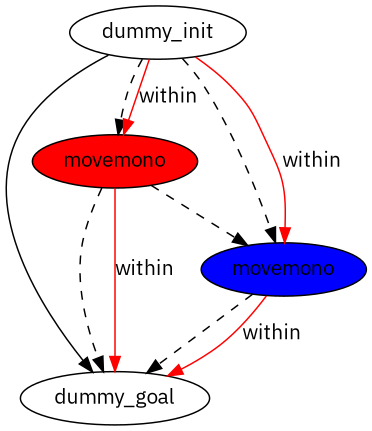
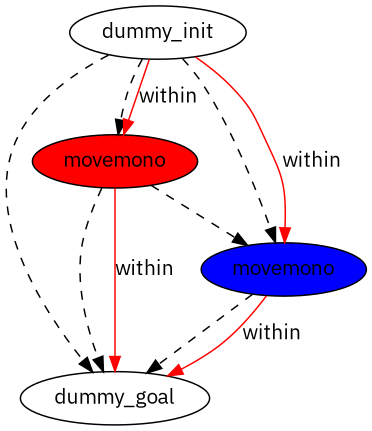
edge "dummy_init" -> "dummy_goal": style solid -> dashed
